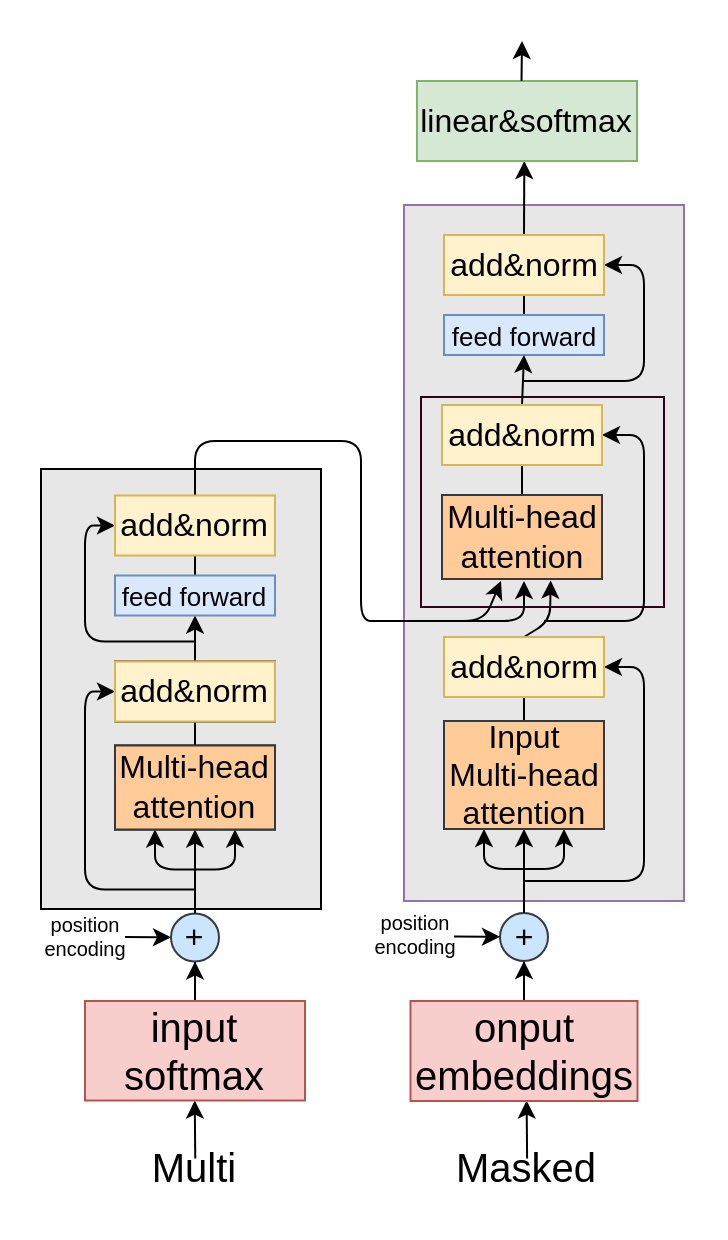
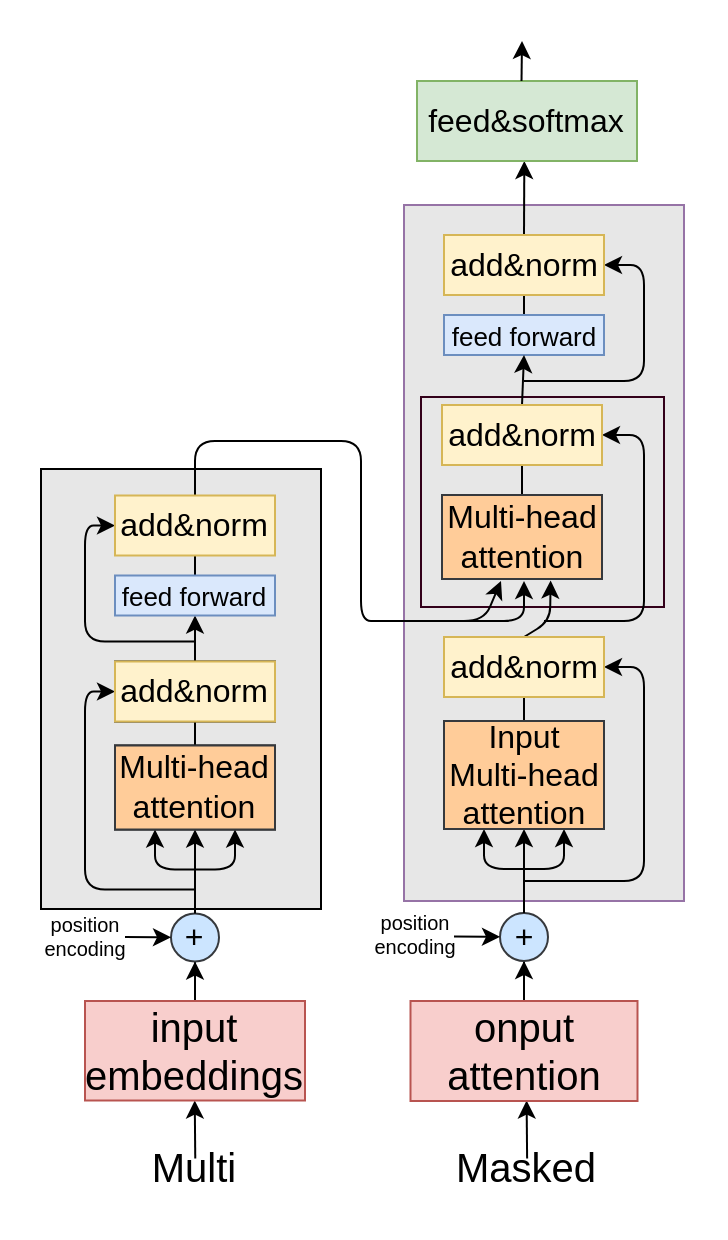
node "linear&softmax": label "linear&softmax" -> "feed&softmax"
node "input softmax": label "input softmax" -> "input embeddings"
node "onput embeddings": label "onput embeddings" -> "onput attention"
